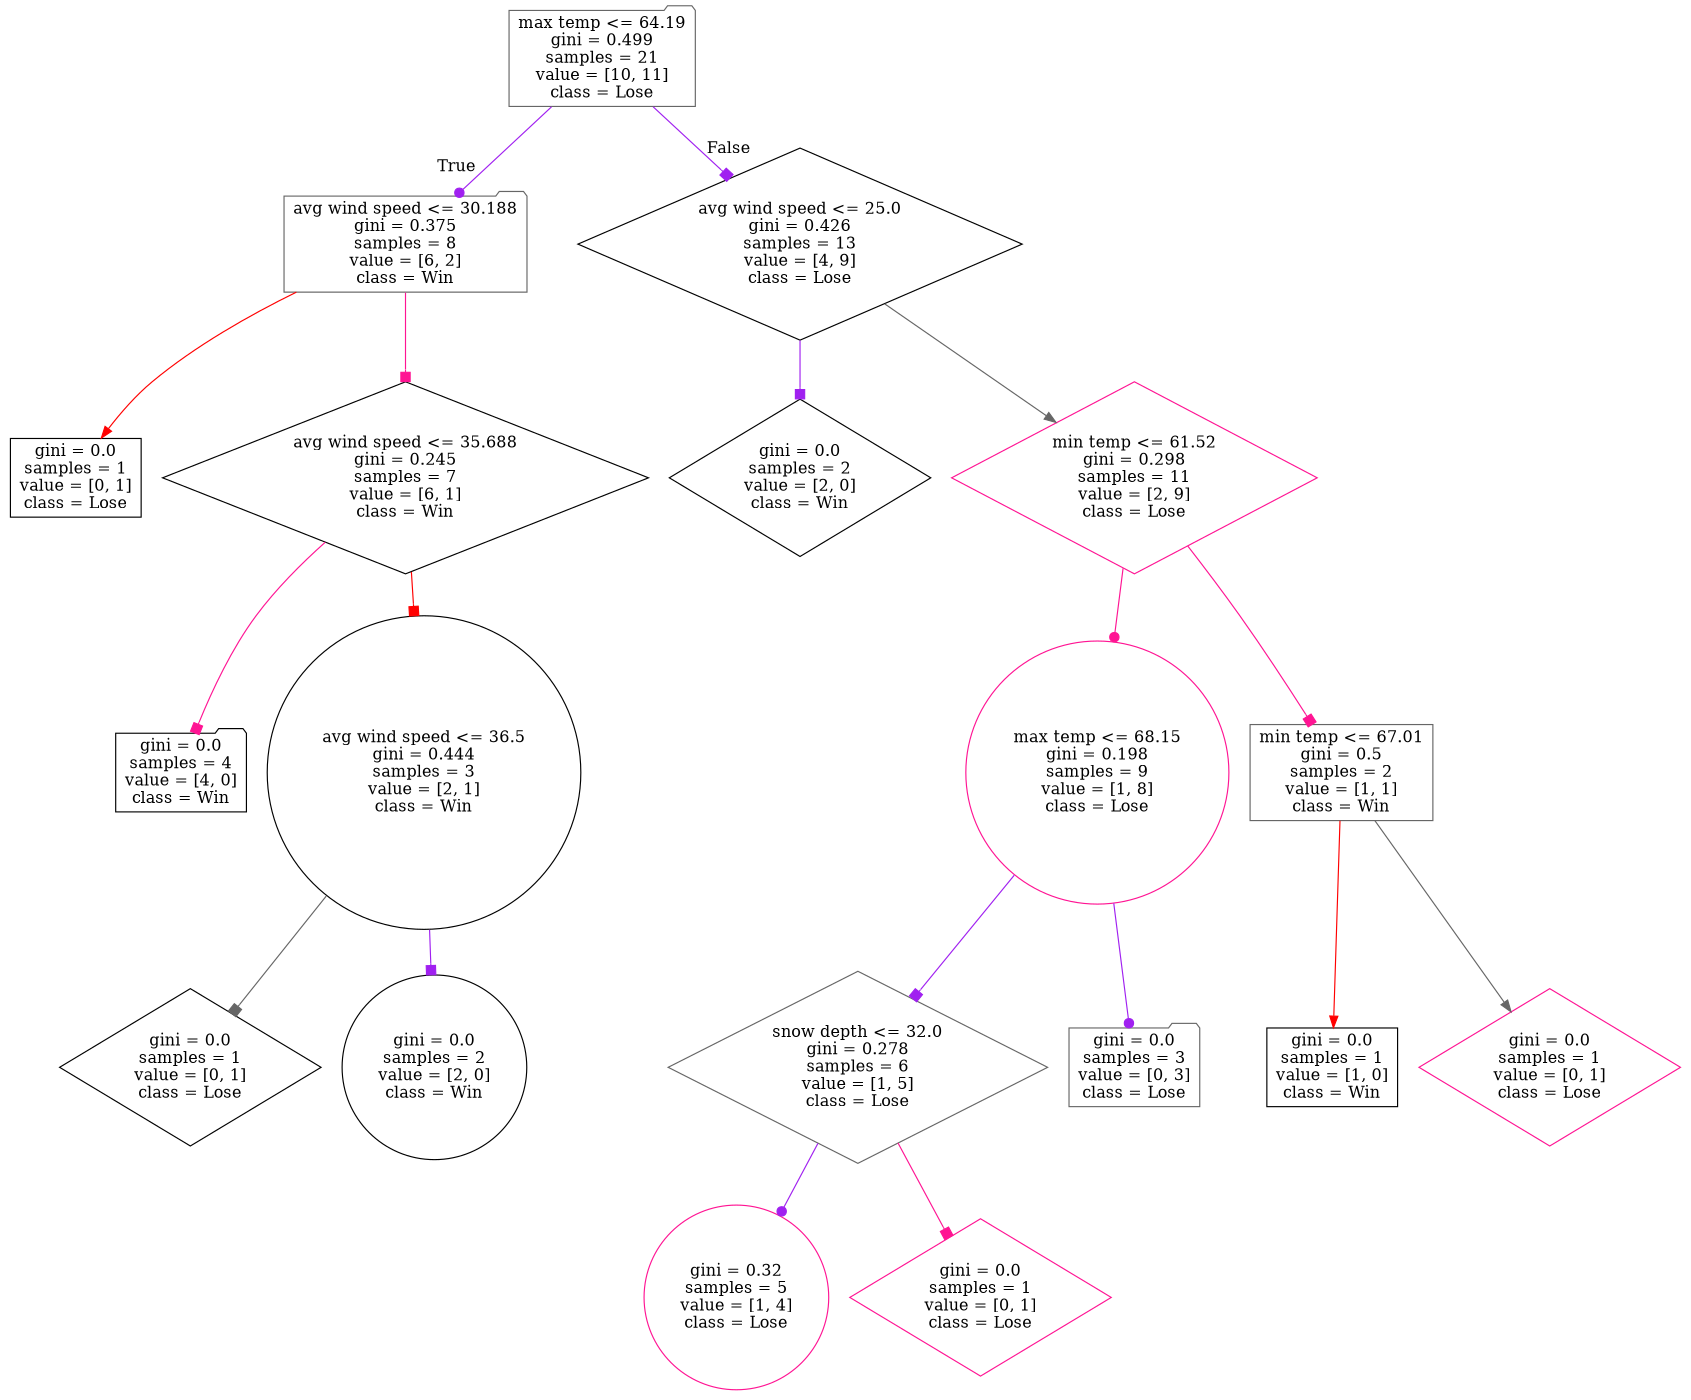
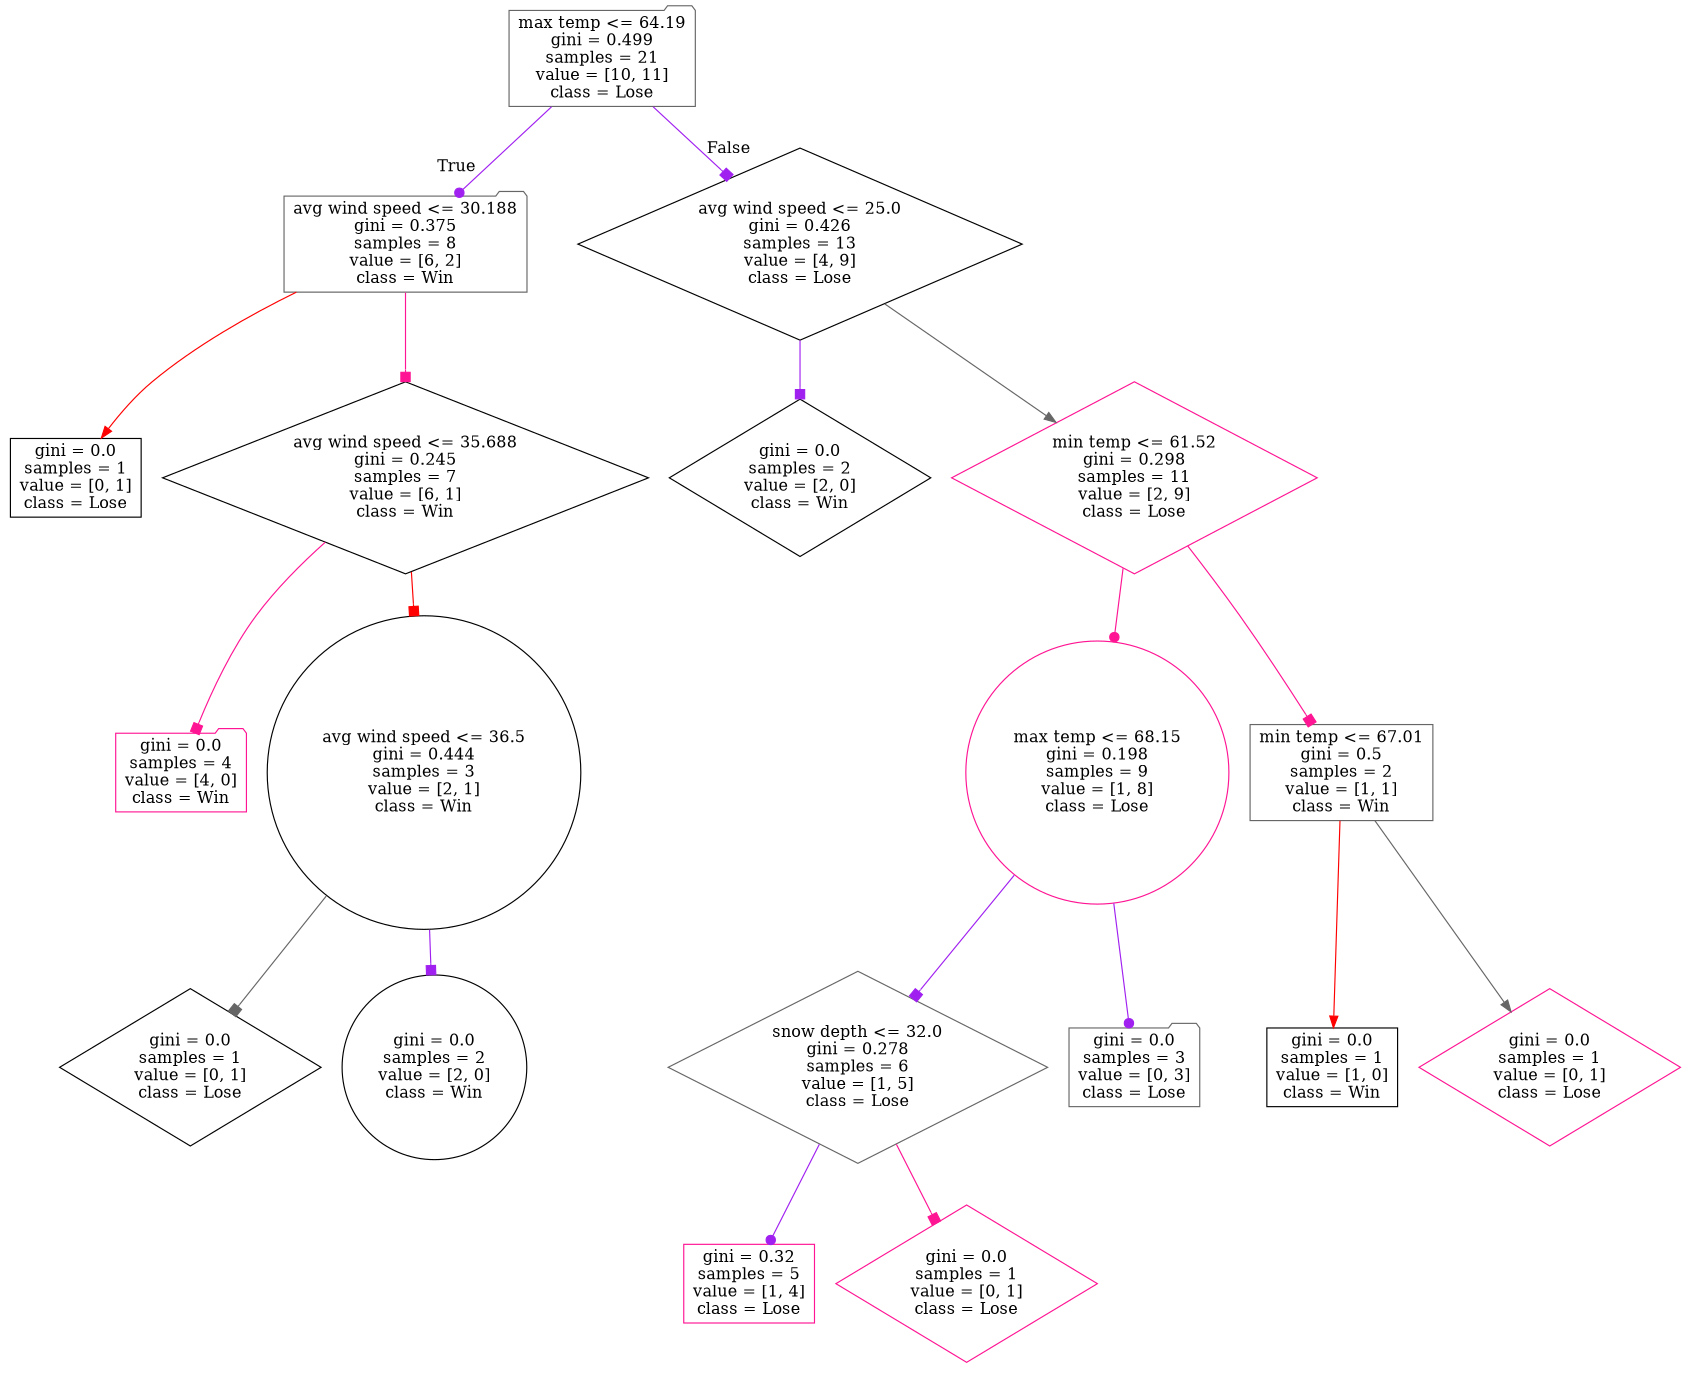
node "gini = 0.0 samples = 4 value = [4, 0] class = Win": color black -> deeppink
node "gini = 0.32 samples = 5 value = [1, 4] class = Lose": shape circle -> box
